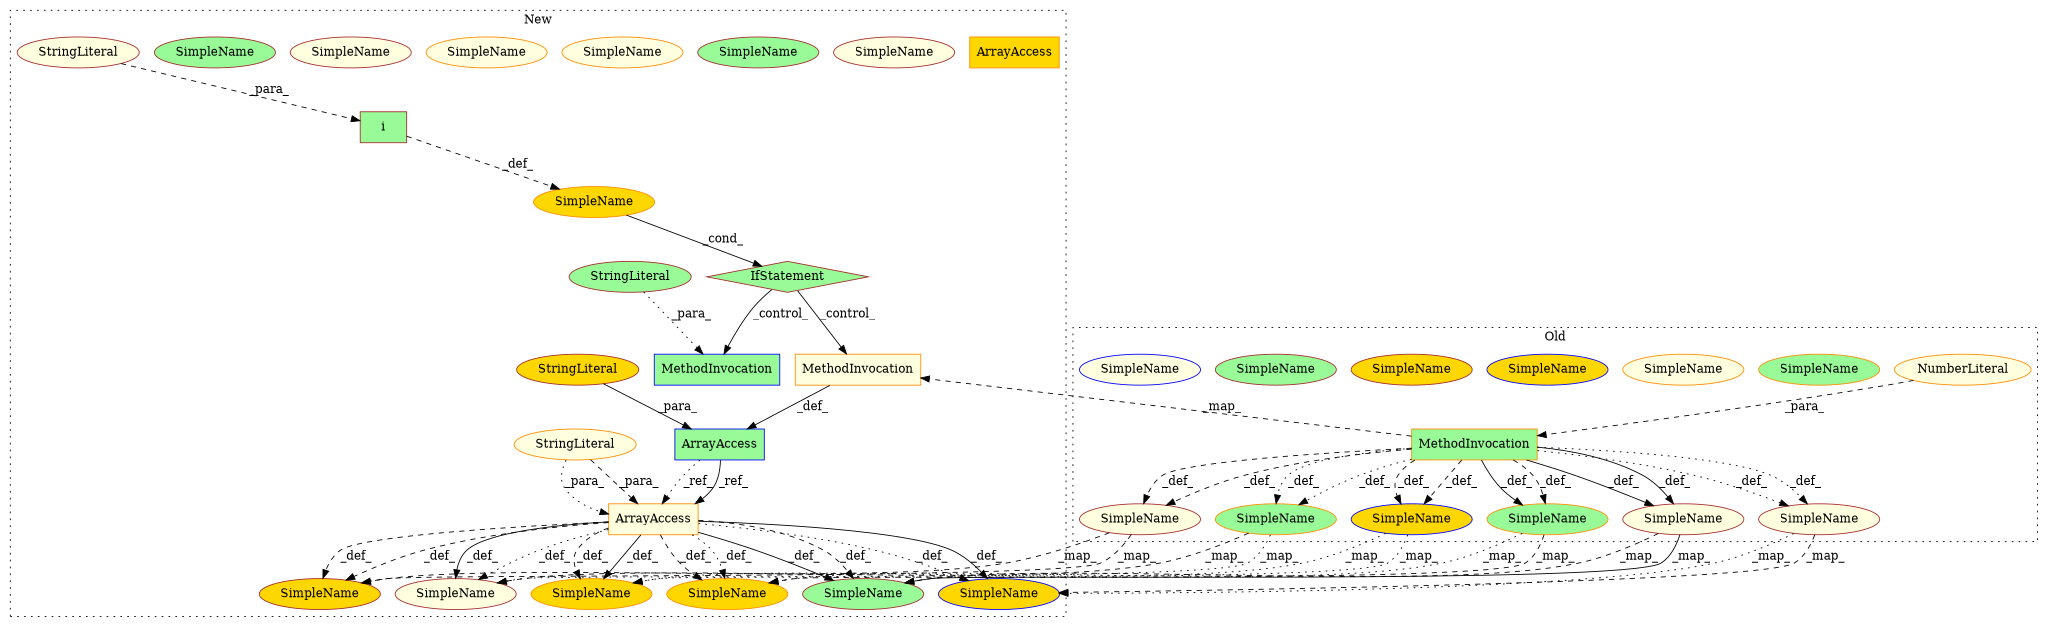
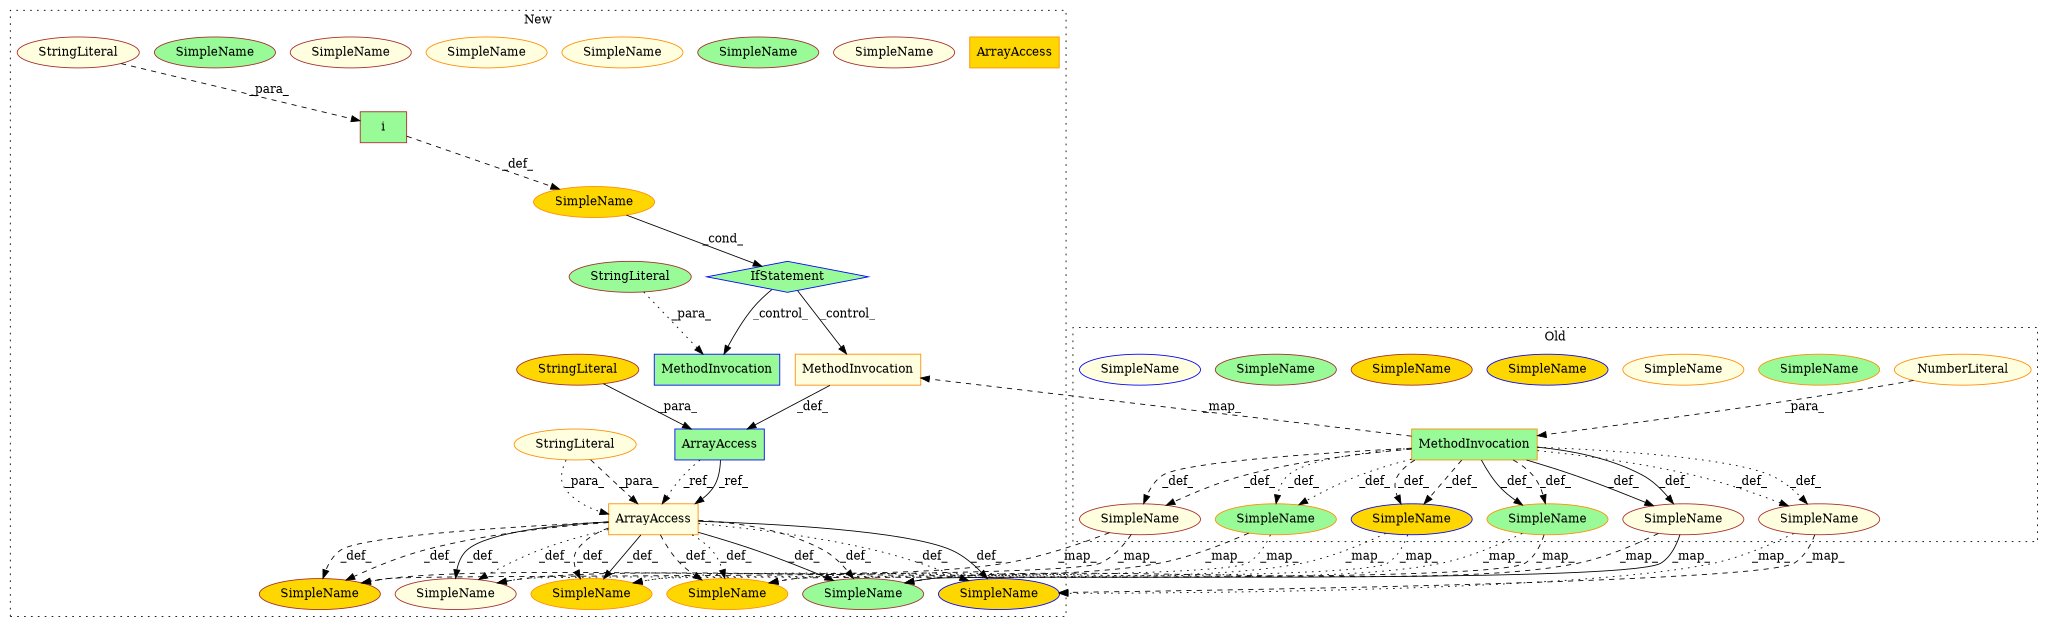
node "IfStatement": color brown -> blue
